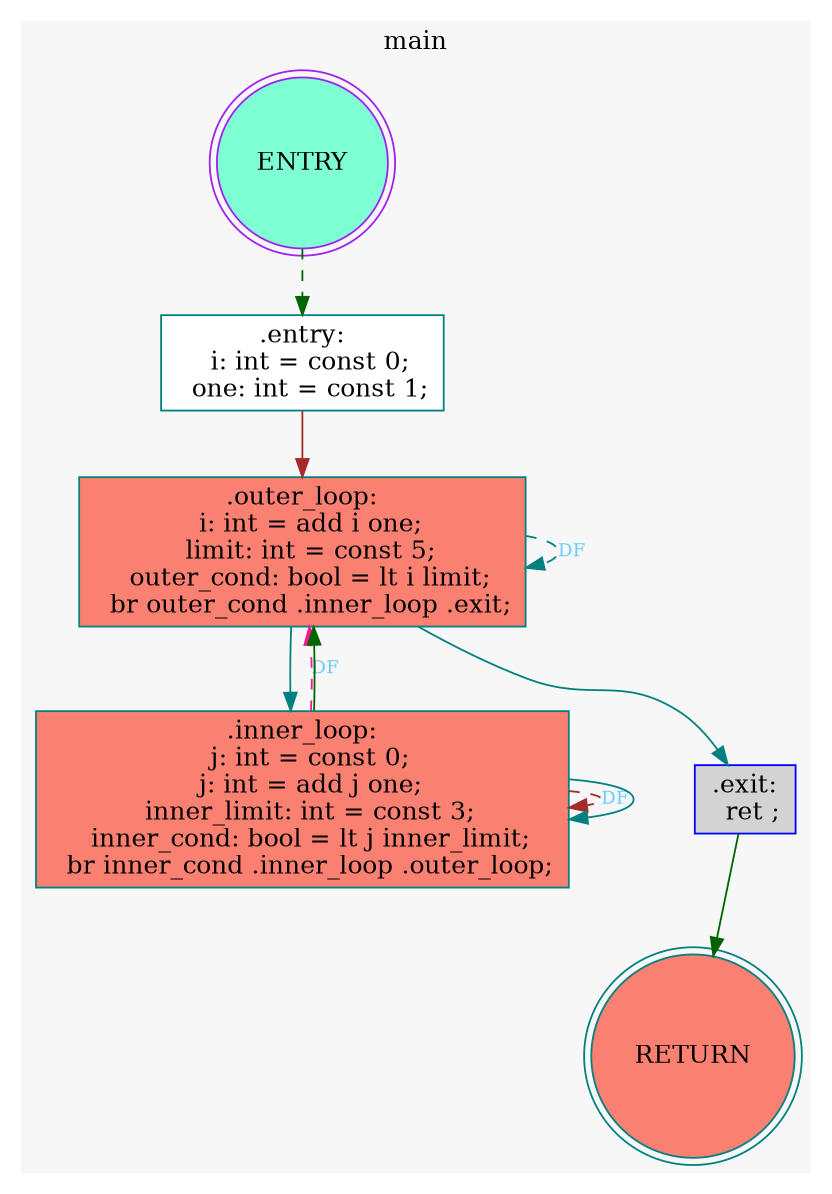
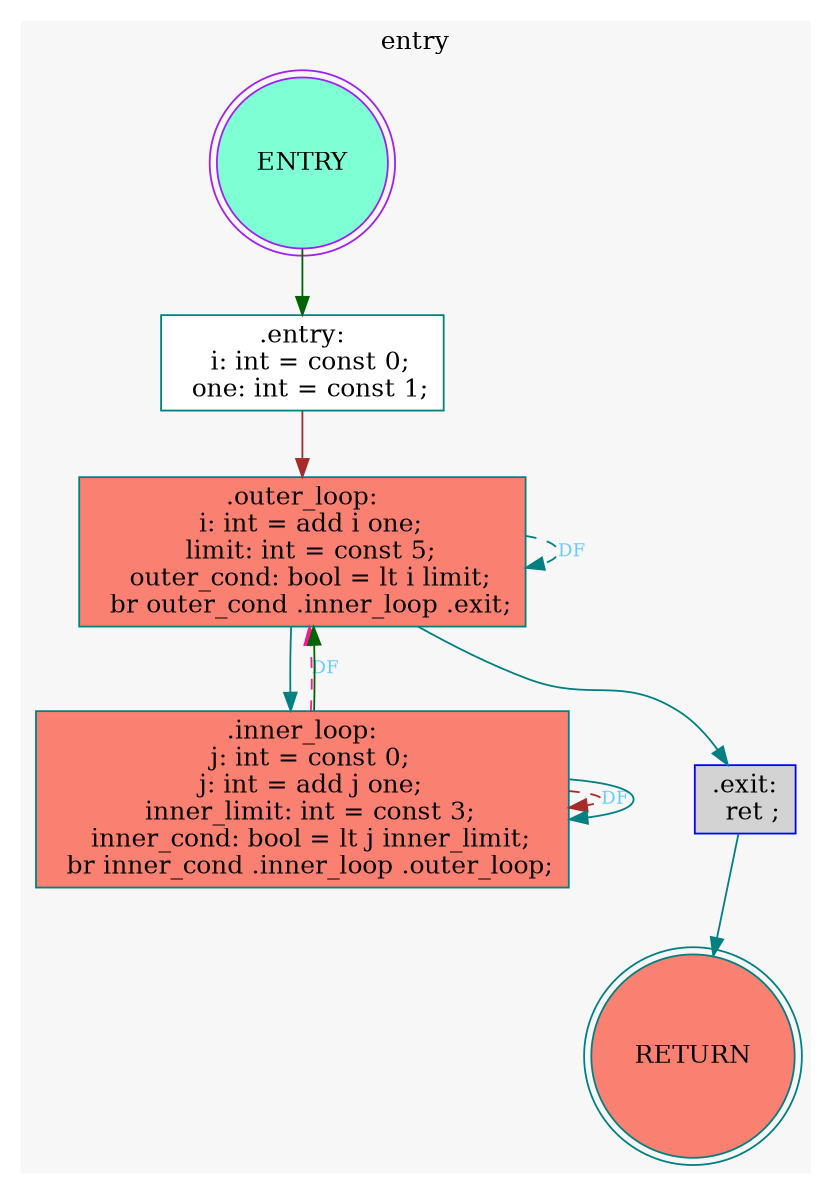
cluster "main": label "main" -> "entry"
edge "ENTRY" -> ".entry: i: int = const 0; one: int = const 1;": style dashed -> solid
edge ".exit: ret ;" -> "RETURN": color darkgreen -> teal
